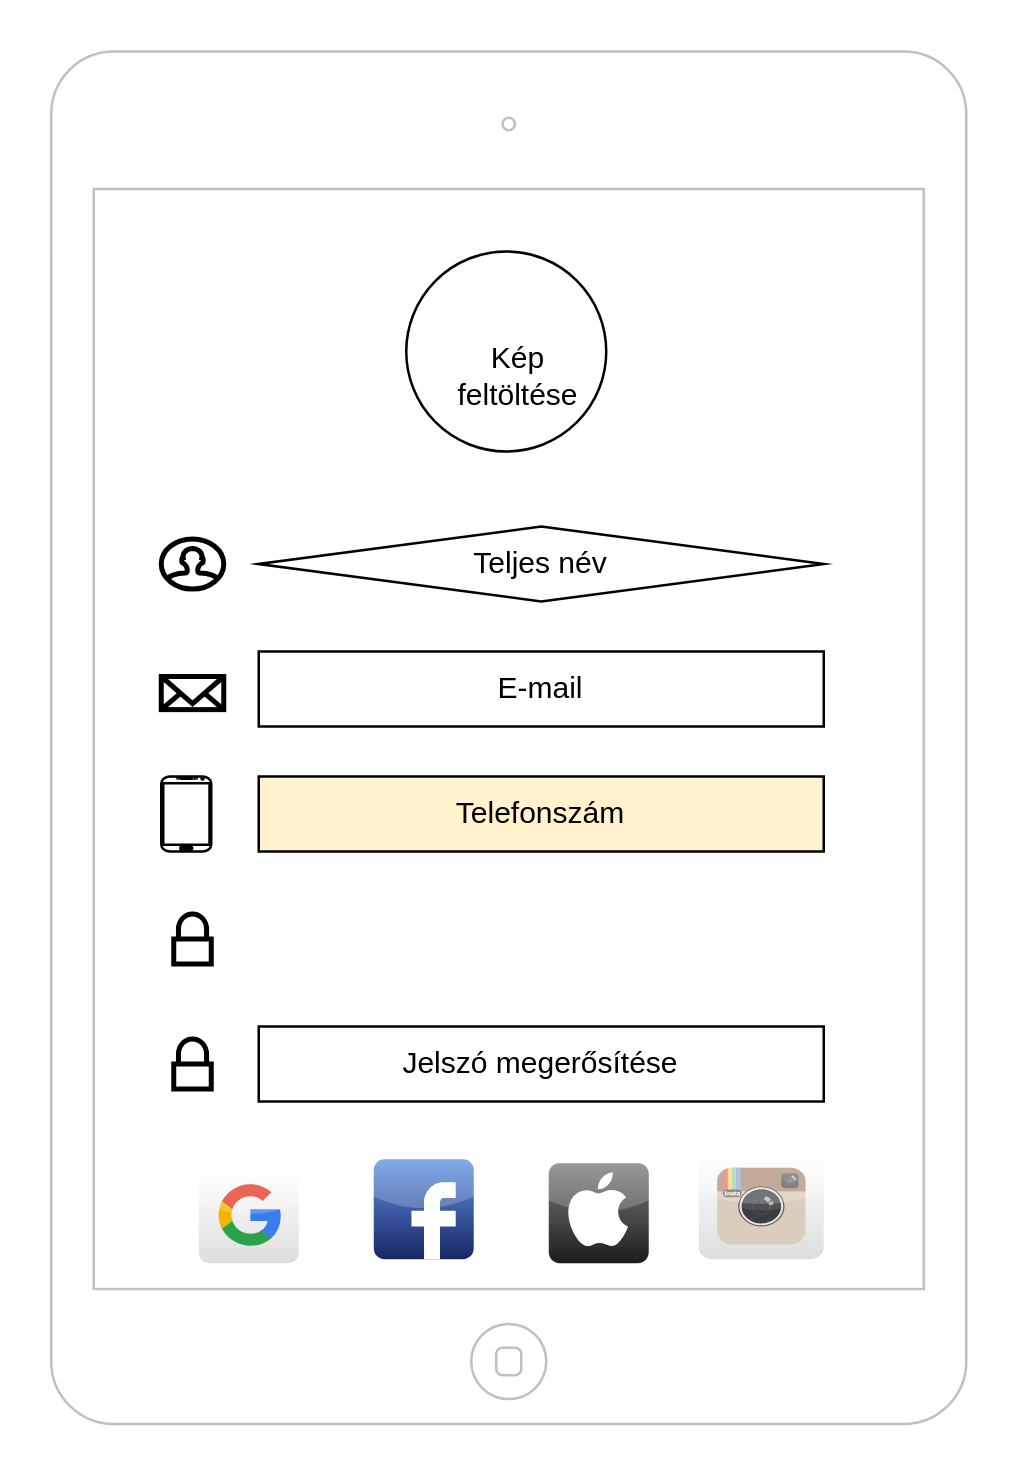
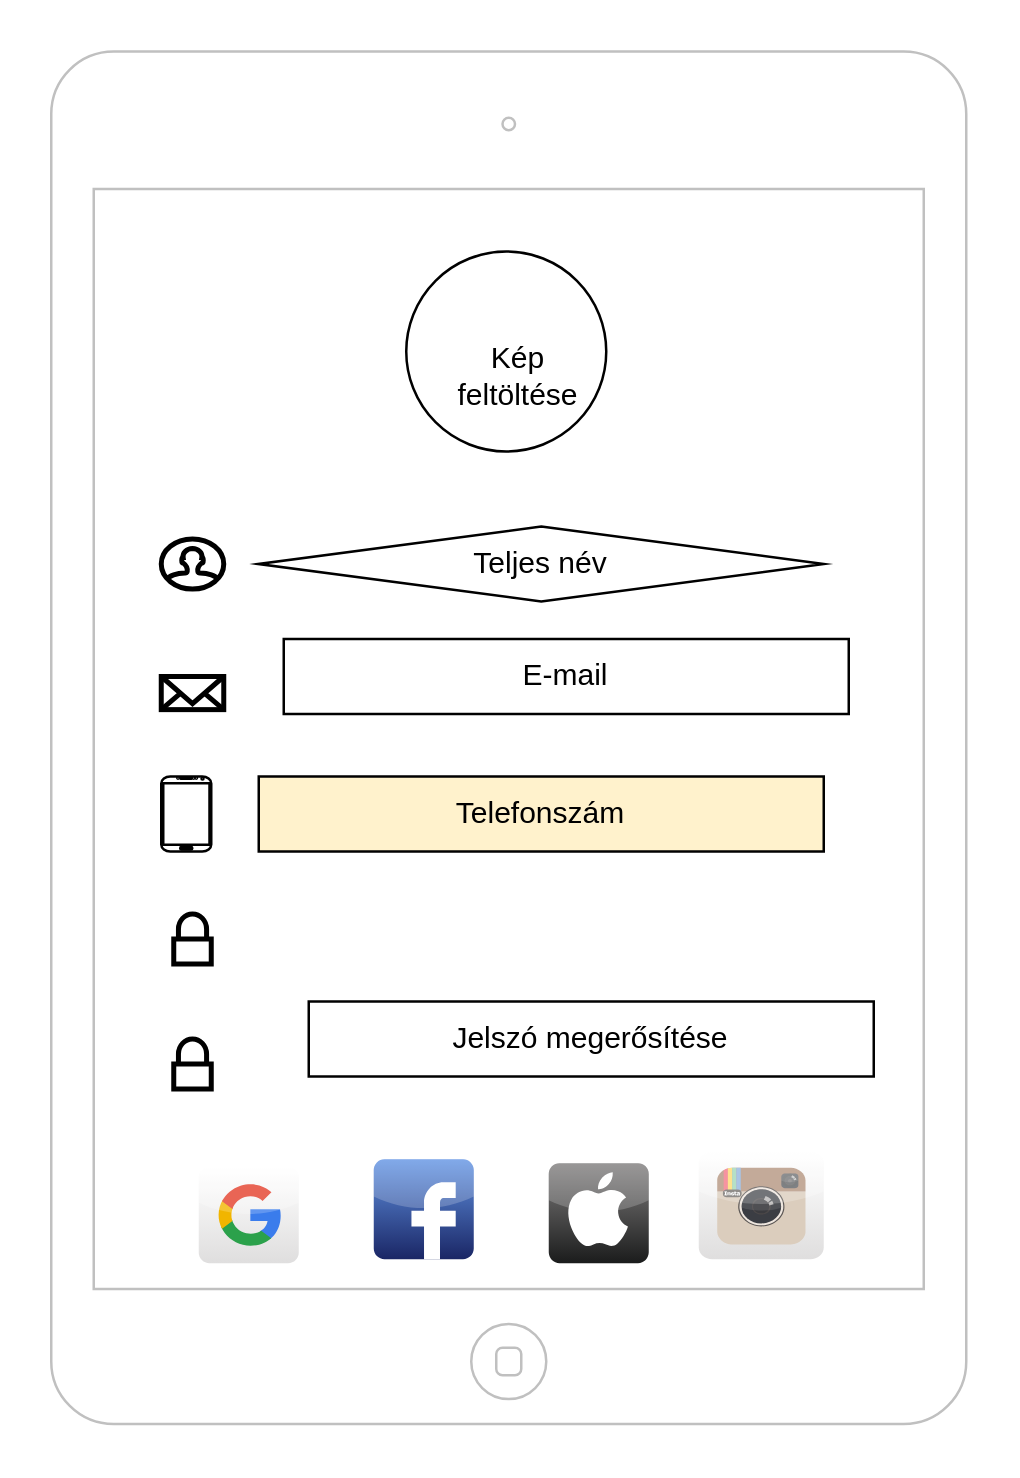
node "E-mail": moved (541, 689) -> (566, 676)
node "Jelszó megerősítése": moved (541, 1064) -> (591, 1039)
